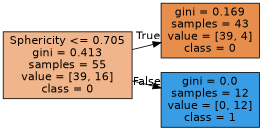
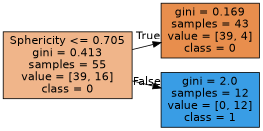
node "gini = 0.0 samples = 12 value = [0, 12] class = 1": label "gini = 0.0 samples = 12 value = [0, 12] class = 1" -> "gini = 2.0 samples = 12 value = [0, 12] class = 1"
